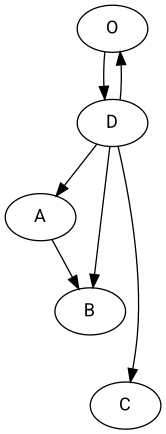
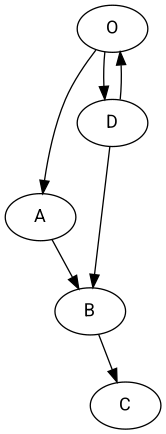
edge "D" -> "A": now "O" -> "A"
edge "D" -> "C": now "B" -> "C"
